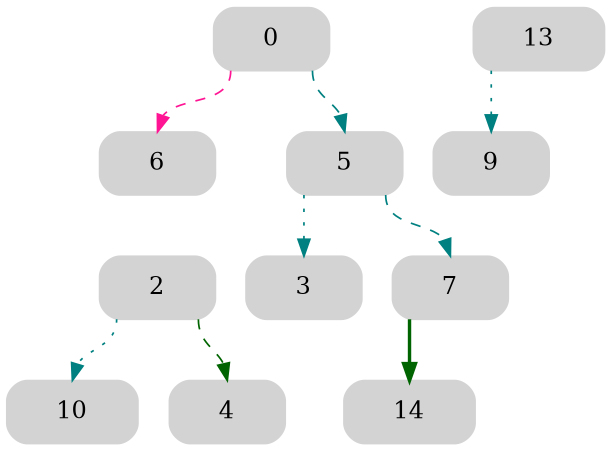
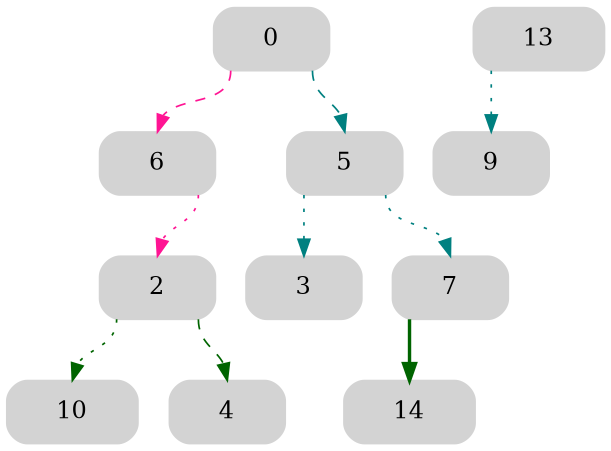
edge "6" -> "2": added
edge "5" -> "7": style dashed -> dotted
edge "2" -> "10": color teal -> darkgreen
